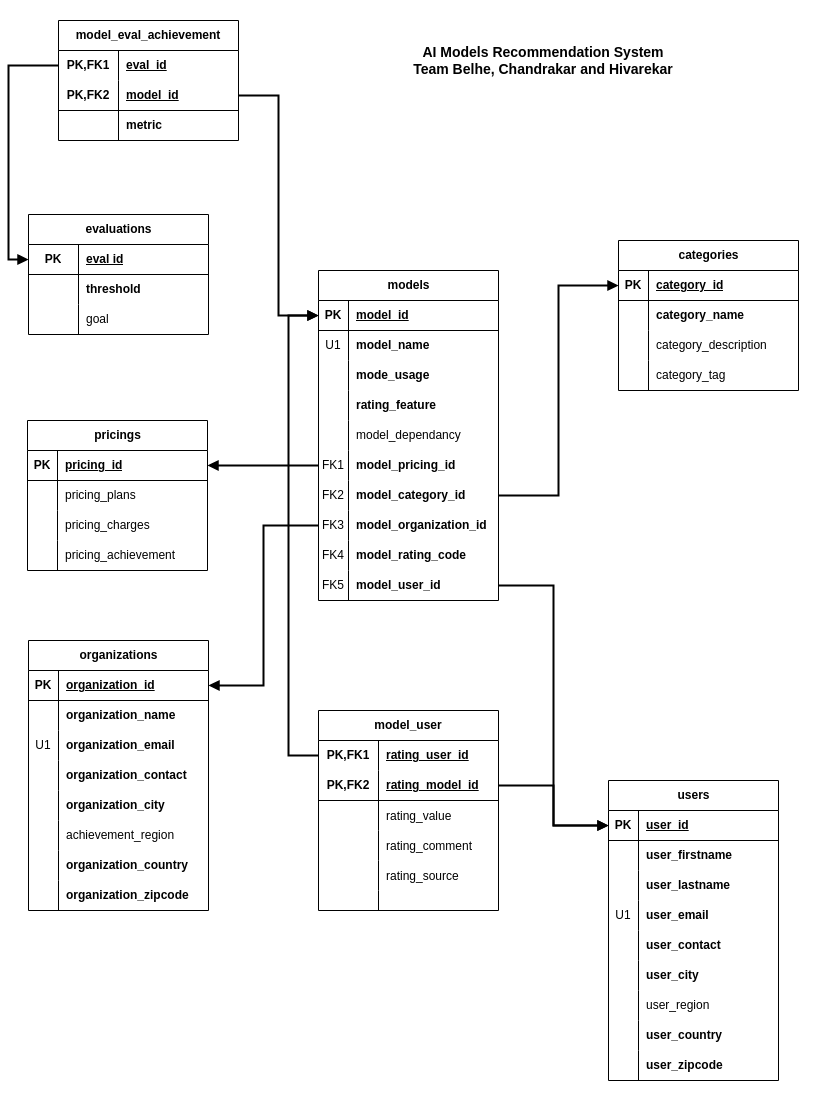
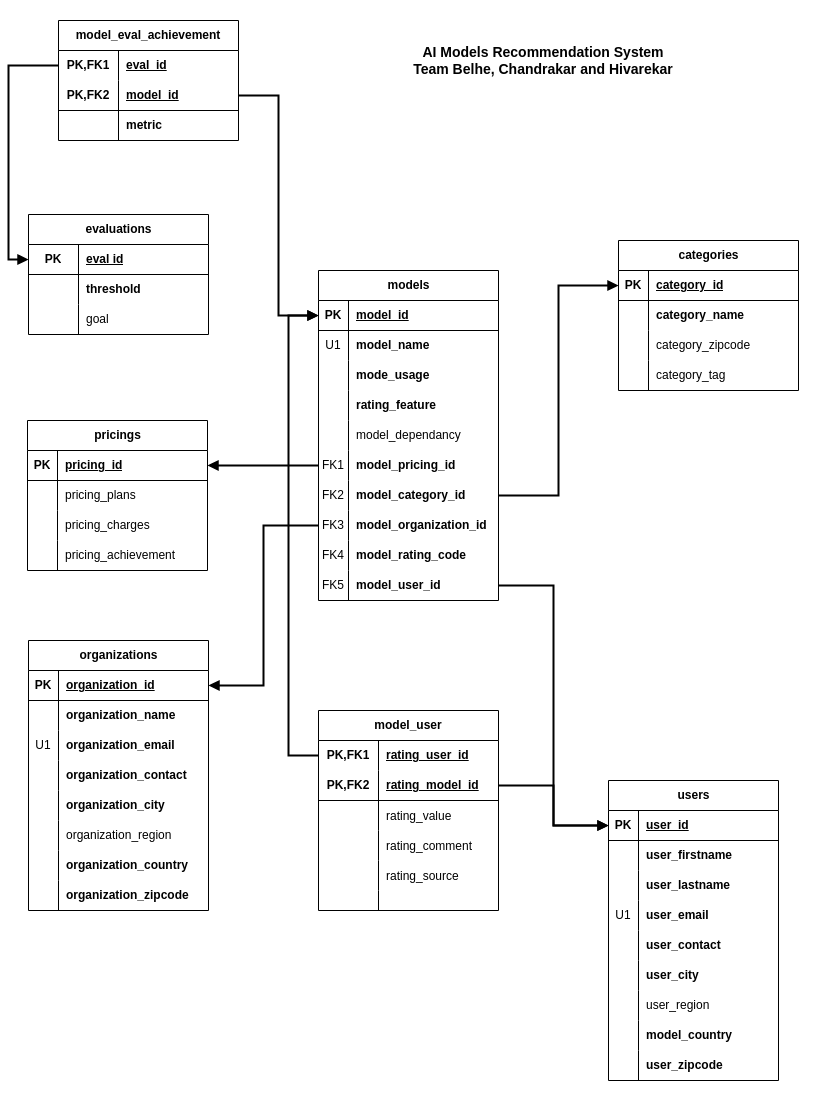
node "category_description": label "category_description" -> "category_zipcode"
node "achievement_region": label "achievement_region" -> "organization_region"
node "user_country": label "user_country" -> "model_country"
